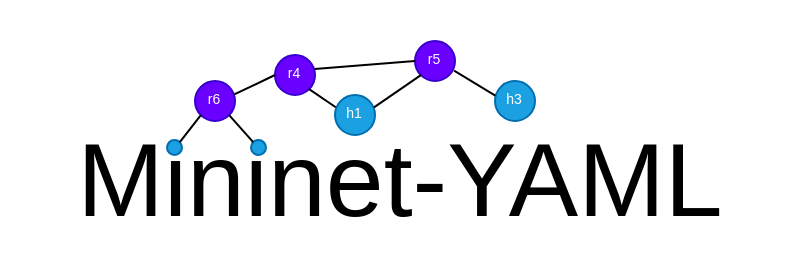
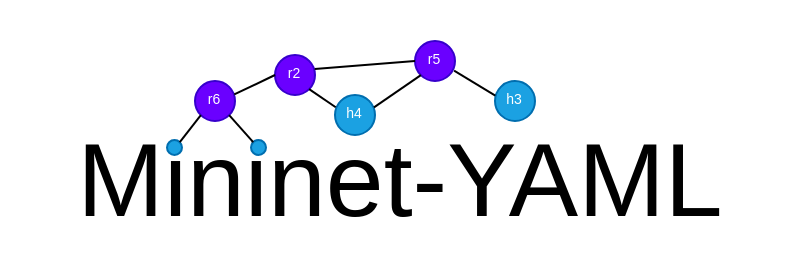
node "r4": label "r4" -> "r2"
node "h1": label "h1" -> "h4"
